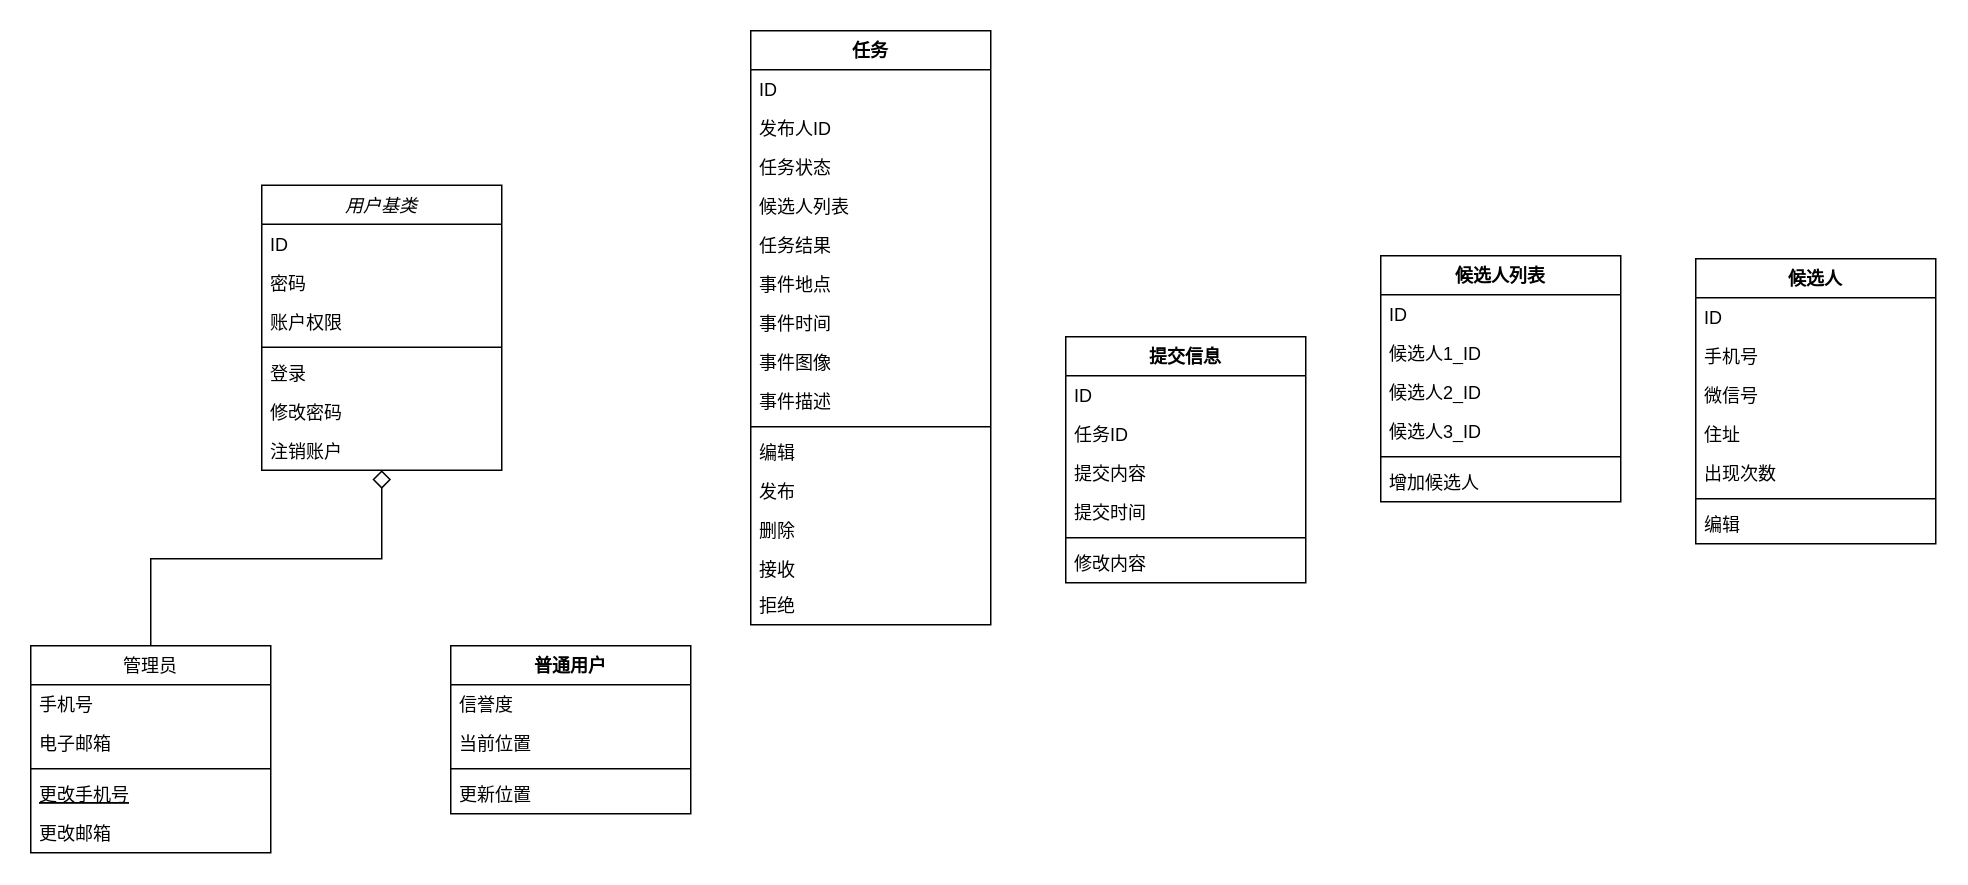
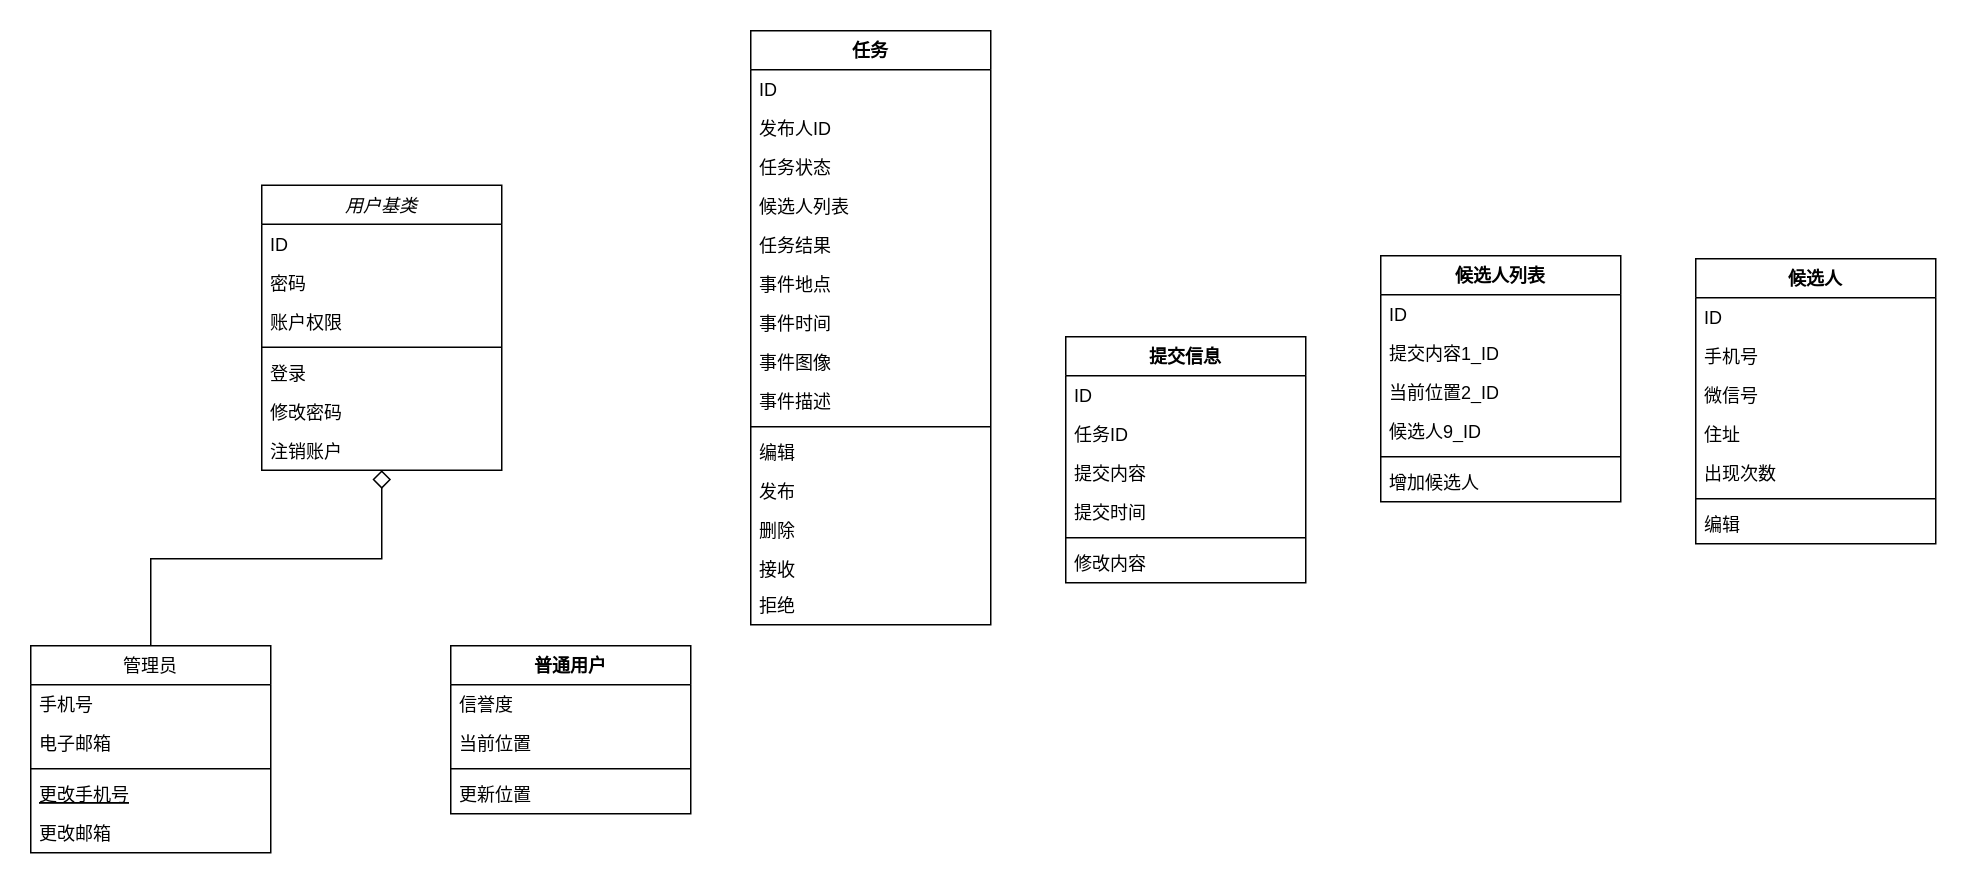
node "候选人1_ID": label "候选人1_ID" -> "提交内容1_ID"
node "候选人2_ID": label "候选人2_ID" -> "当前位置2_ID"
node "候选人3_ID": label "候选人3_ID" -> "候选人9_ID"
